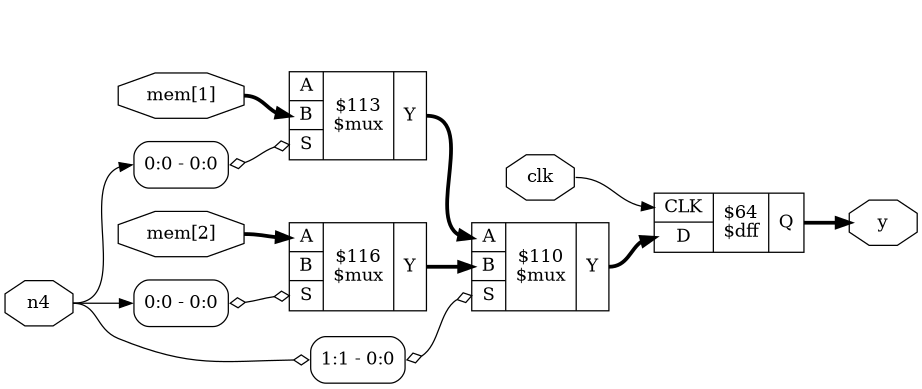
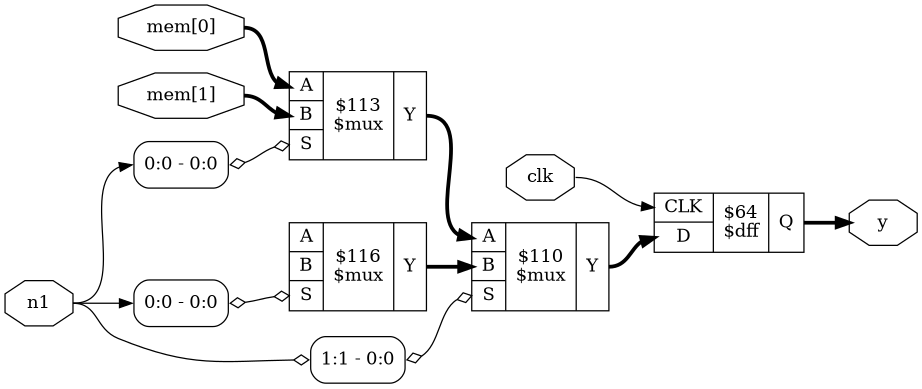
node "mem[0]": added
node "mem[2]": removed
node "n4": label "n4" -> "n1"
